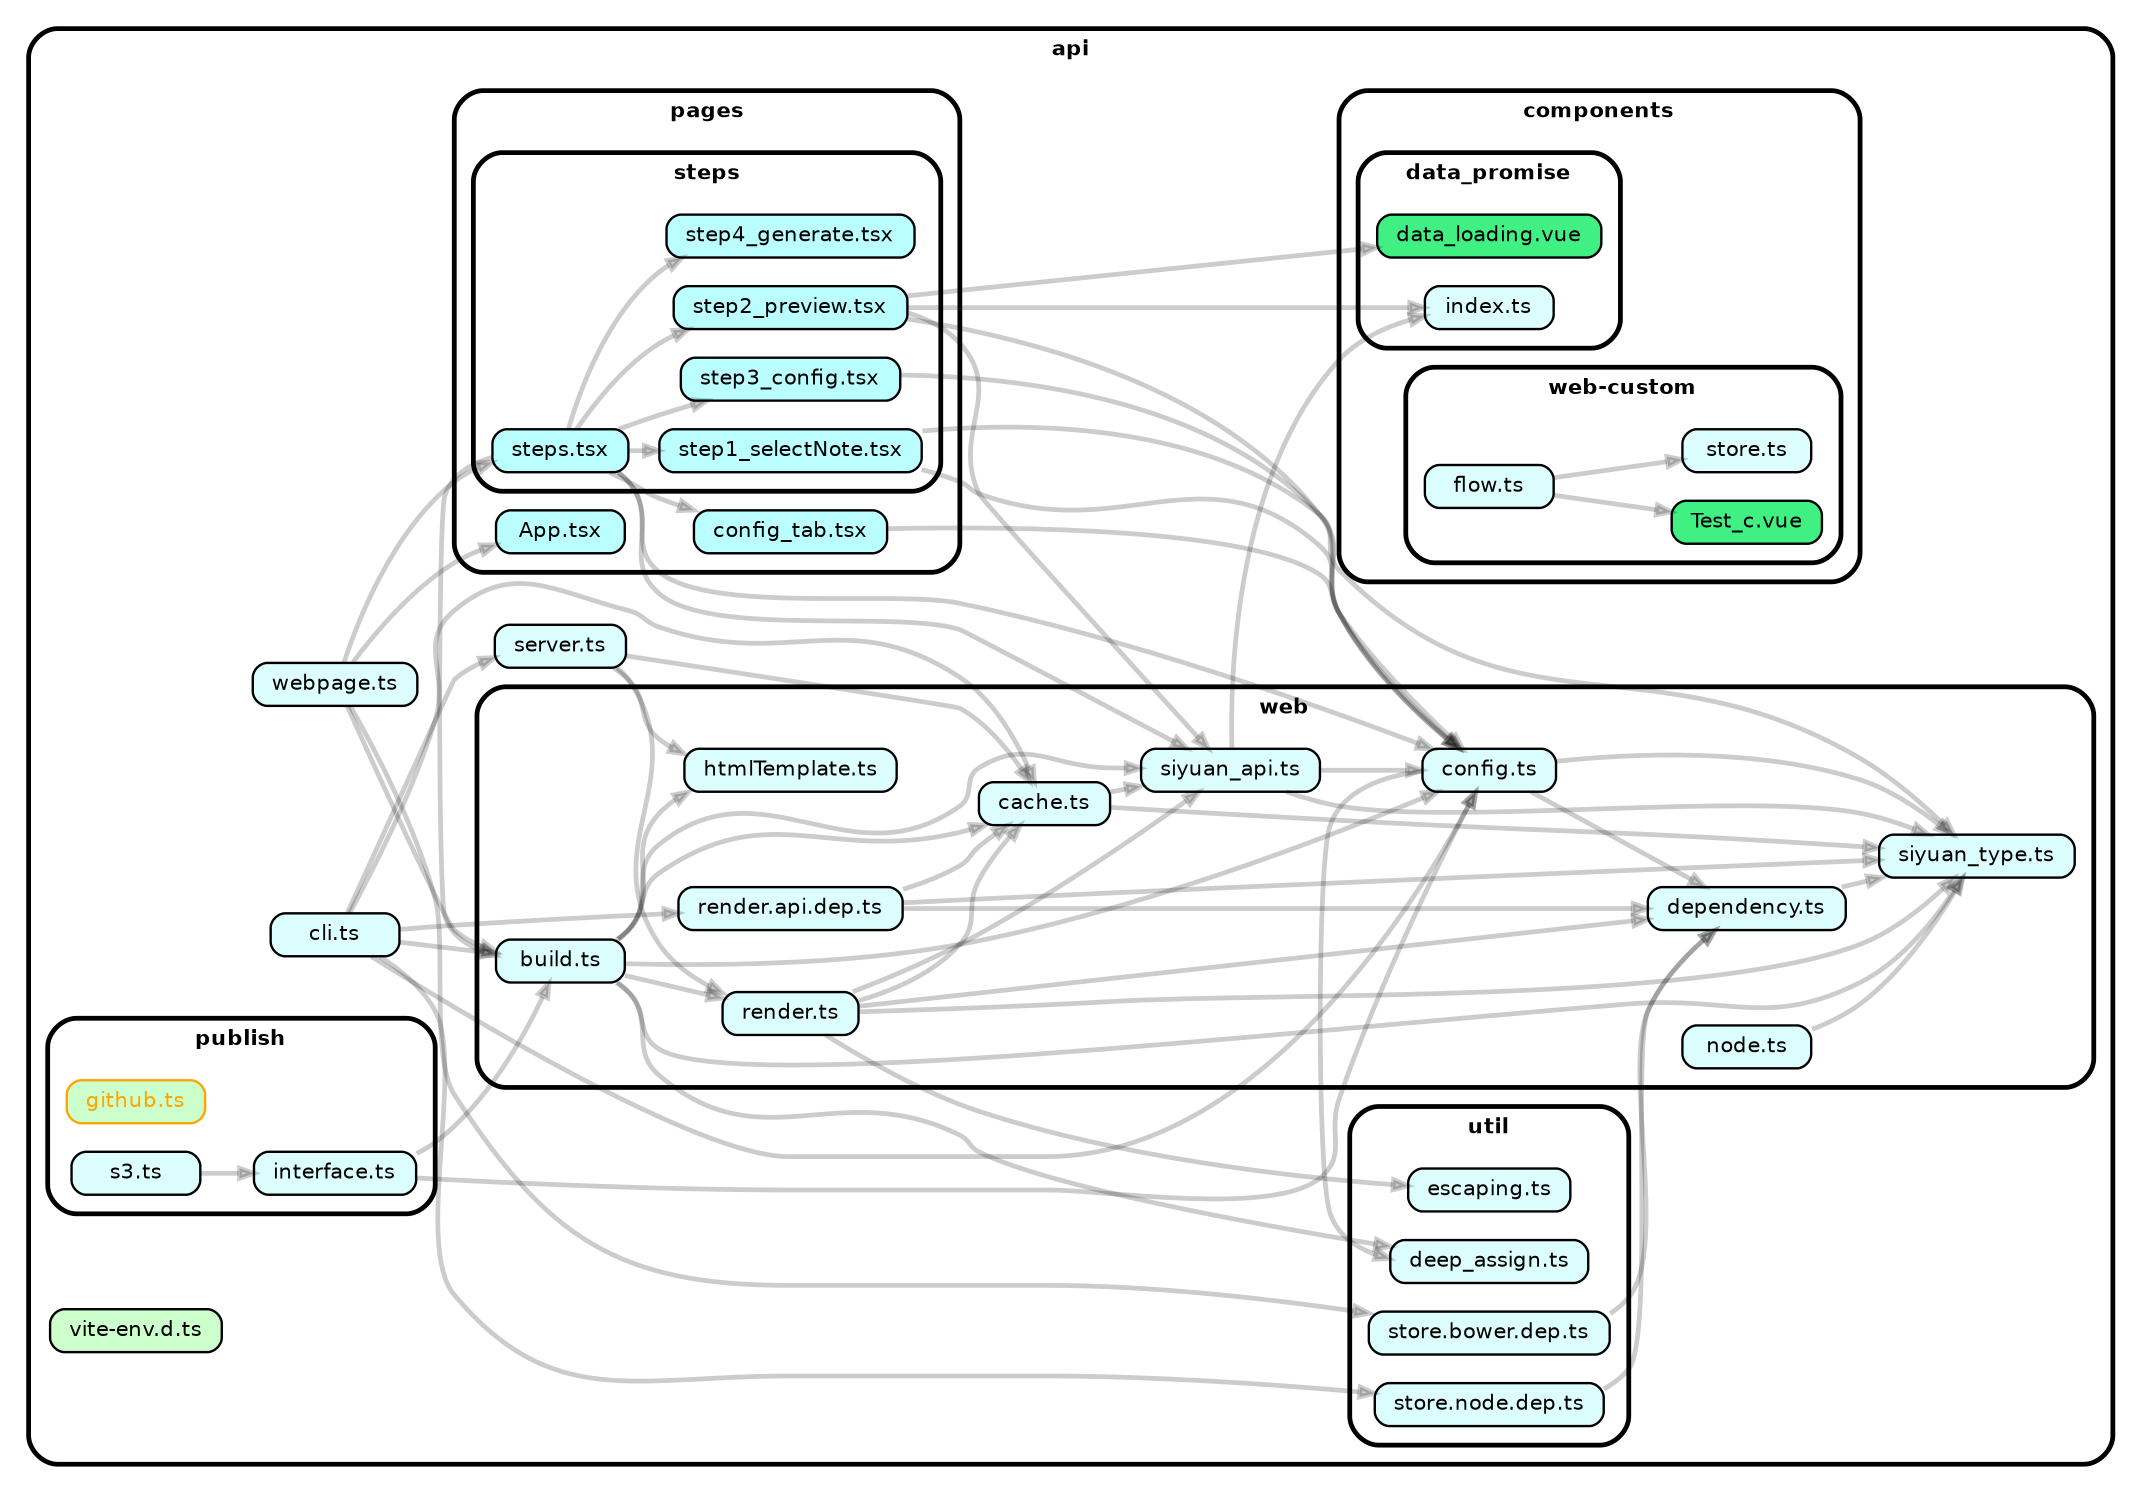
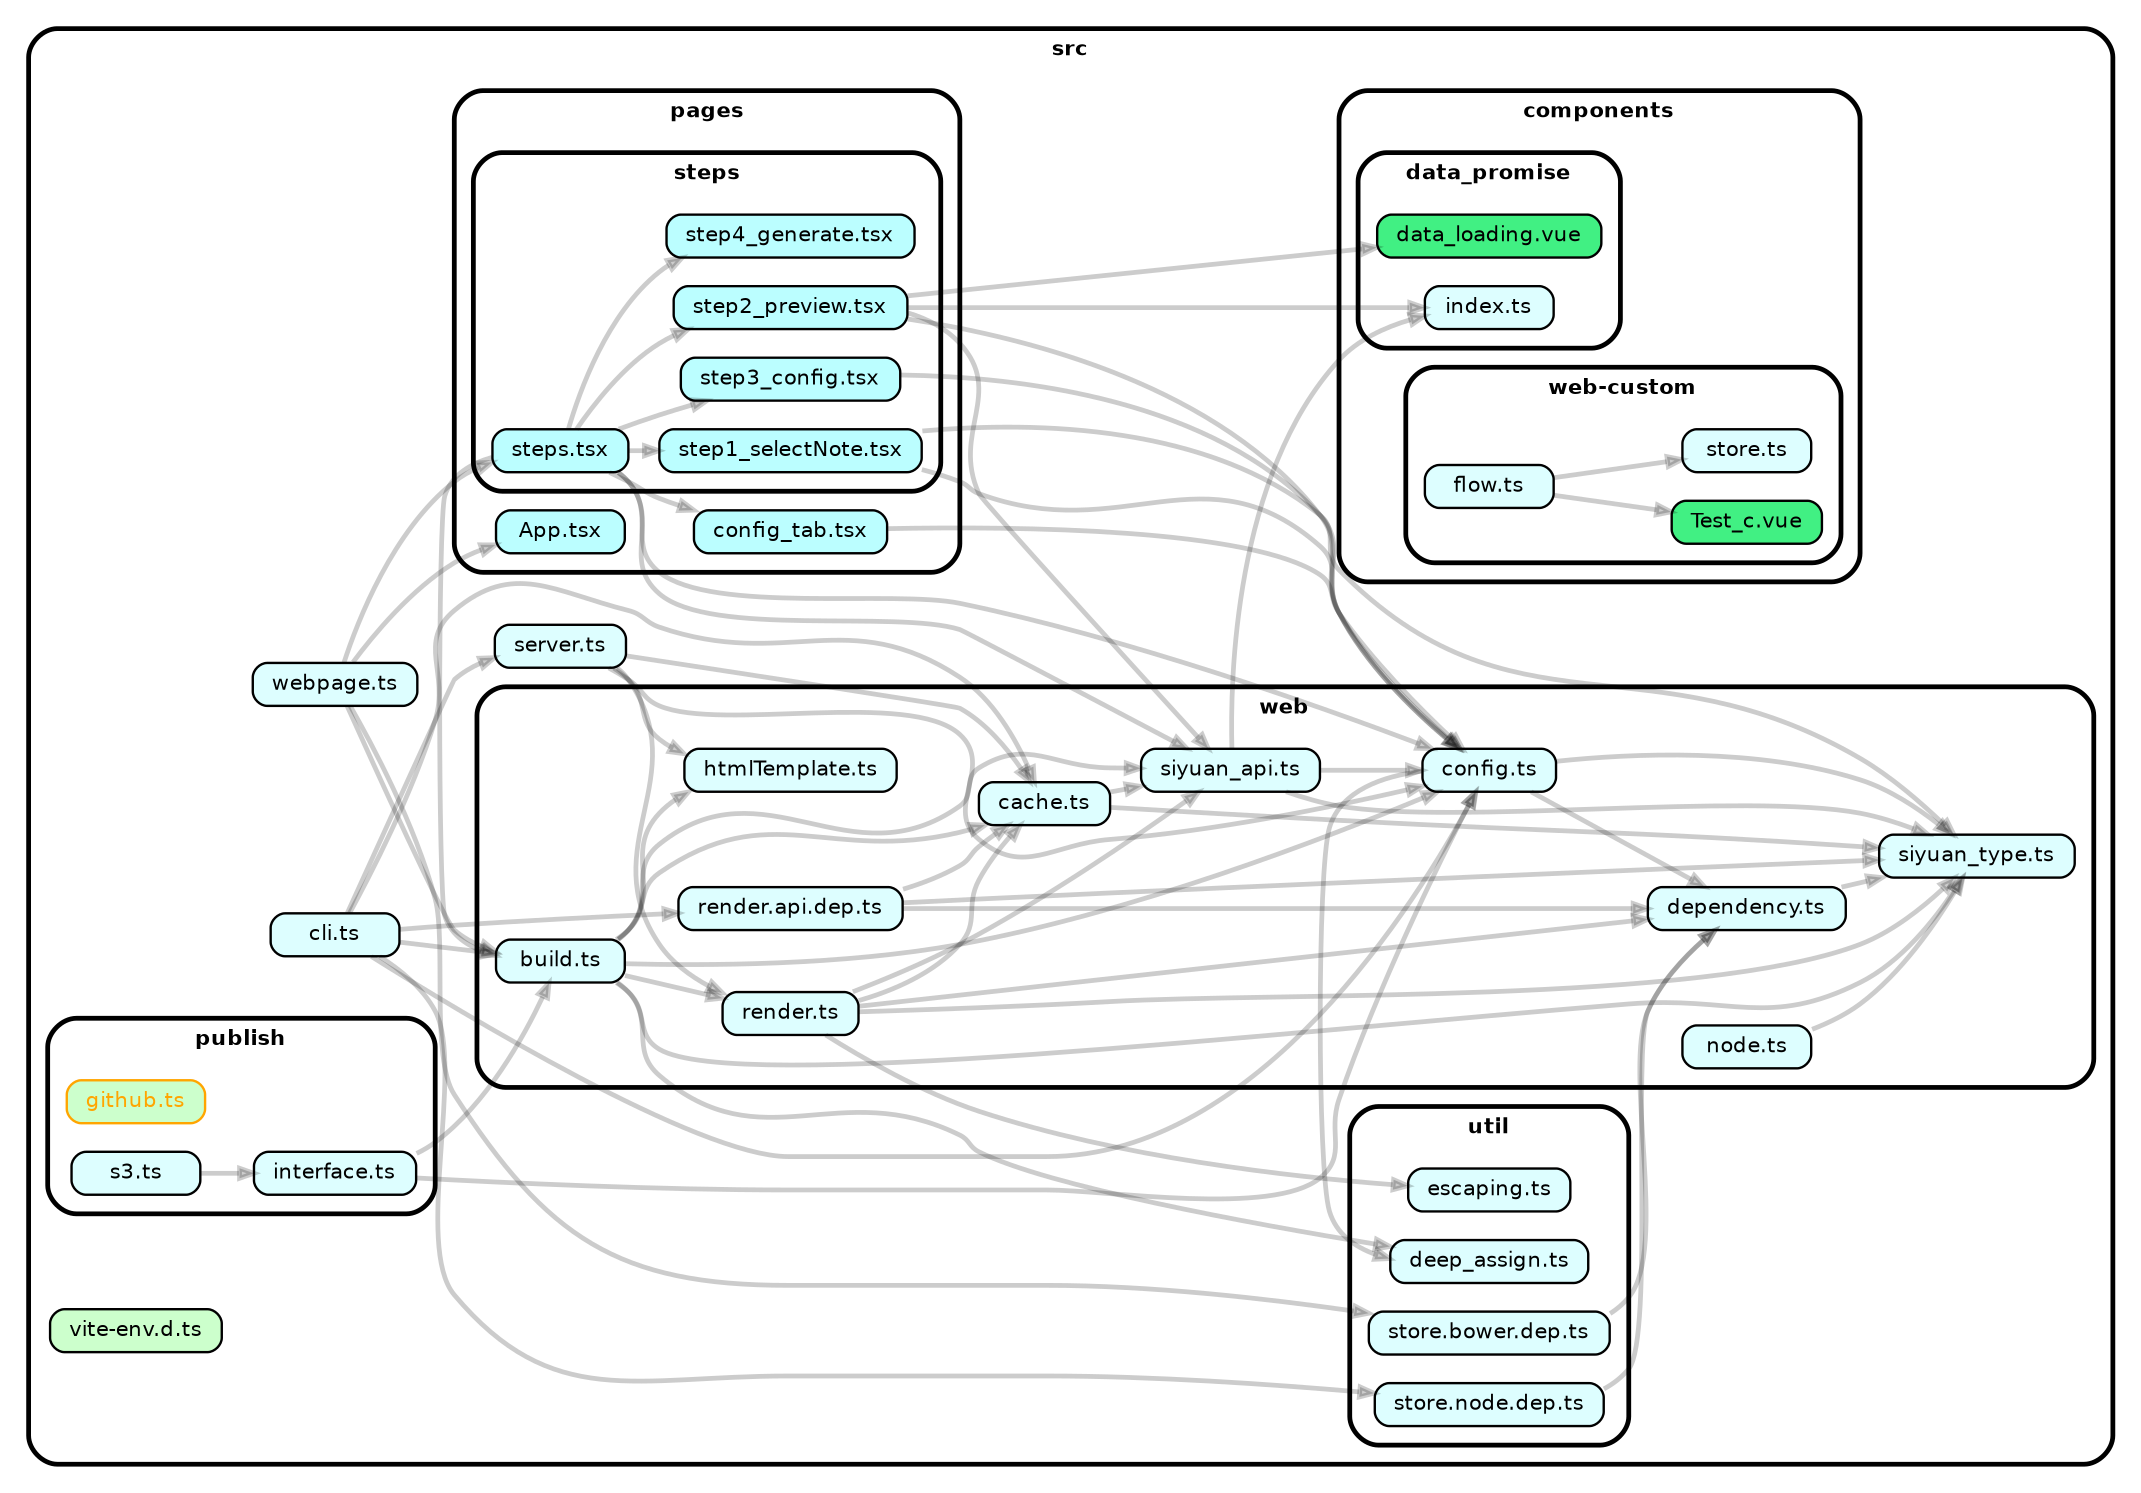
cluster "api": label "api" -> "src"
edge "server.ts" -> "config.ts": added
